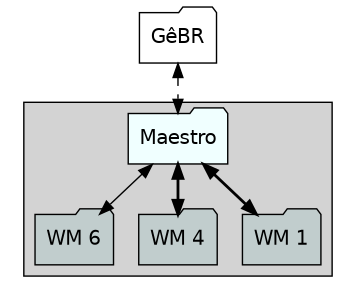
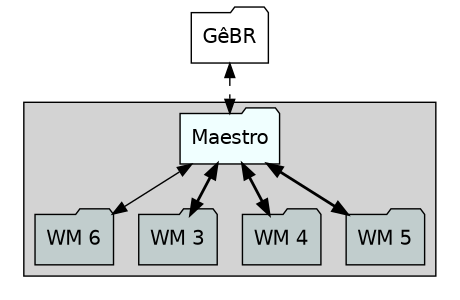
node "WM 3": added
node "WM 1": label "WM 1" -> "WM 5"
